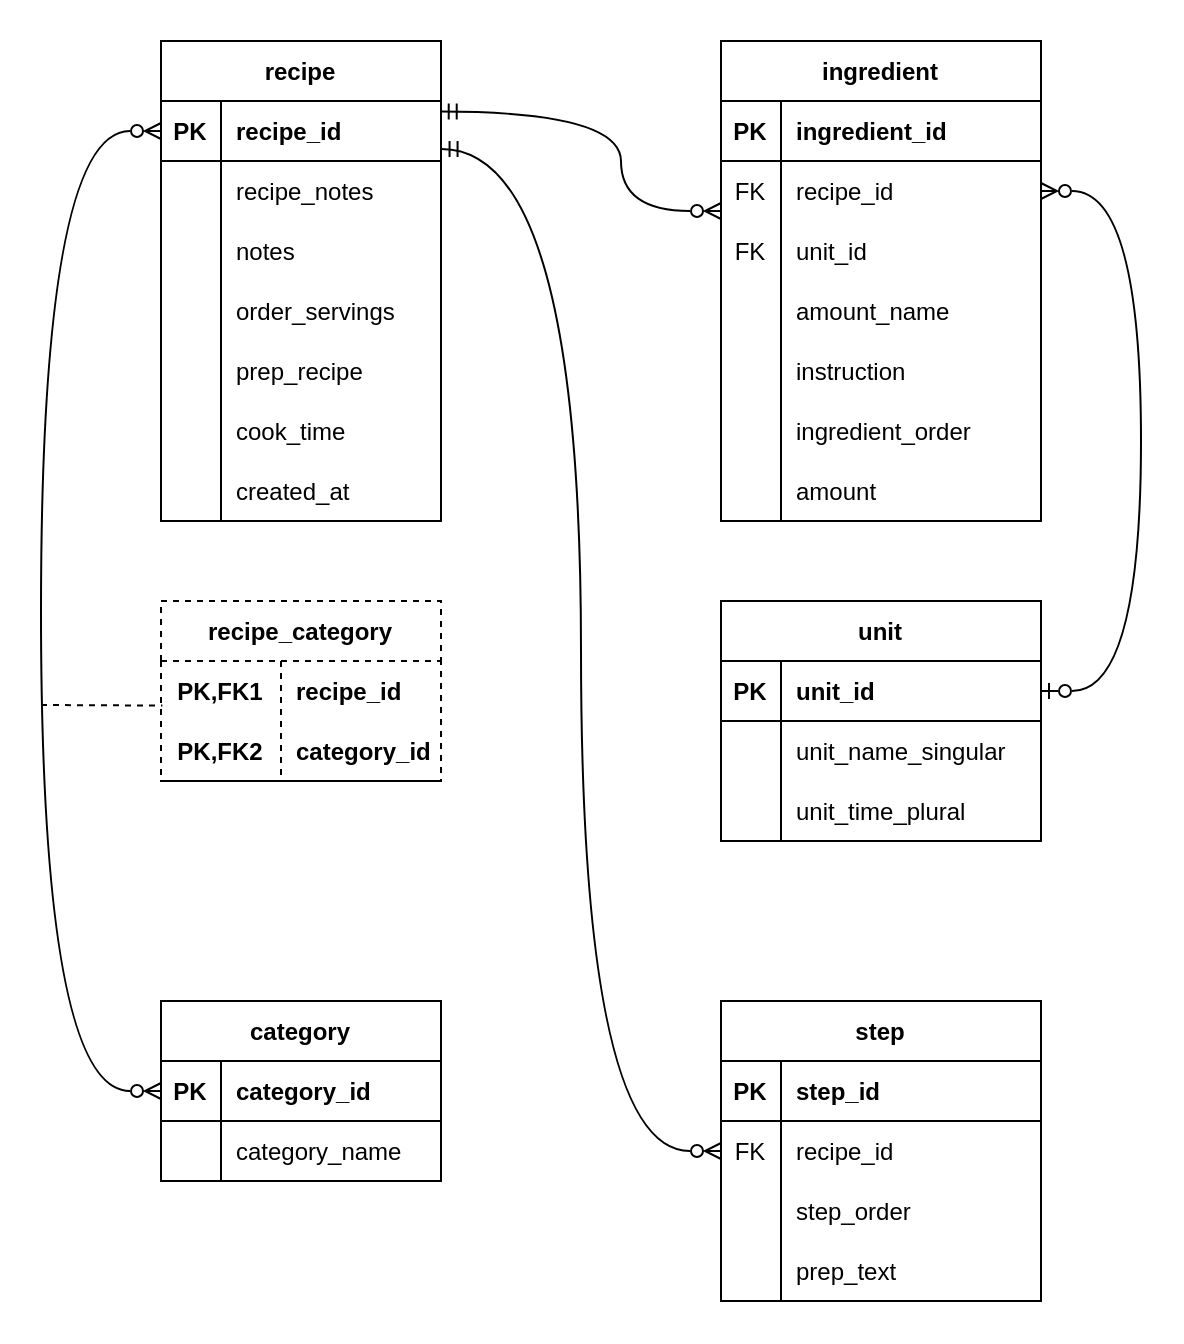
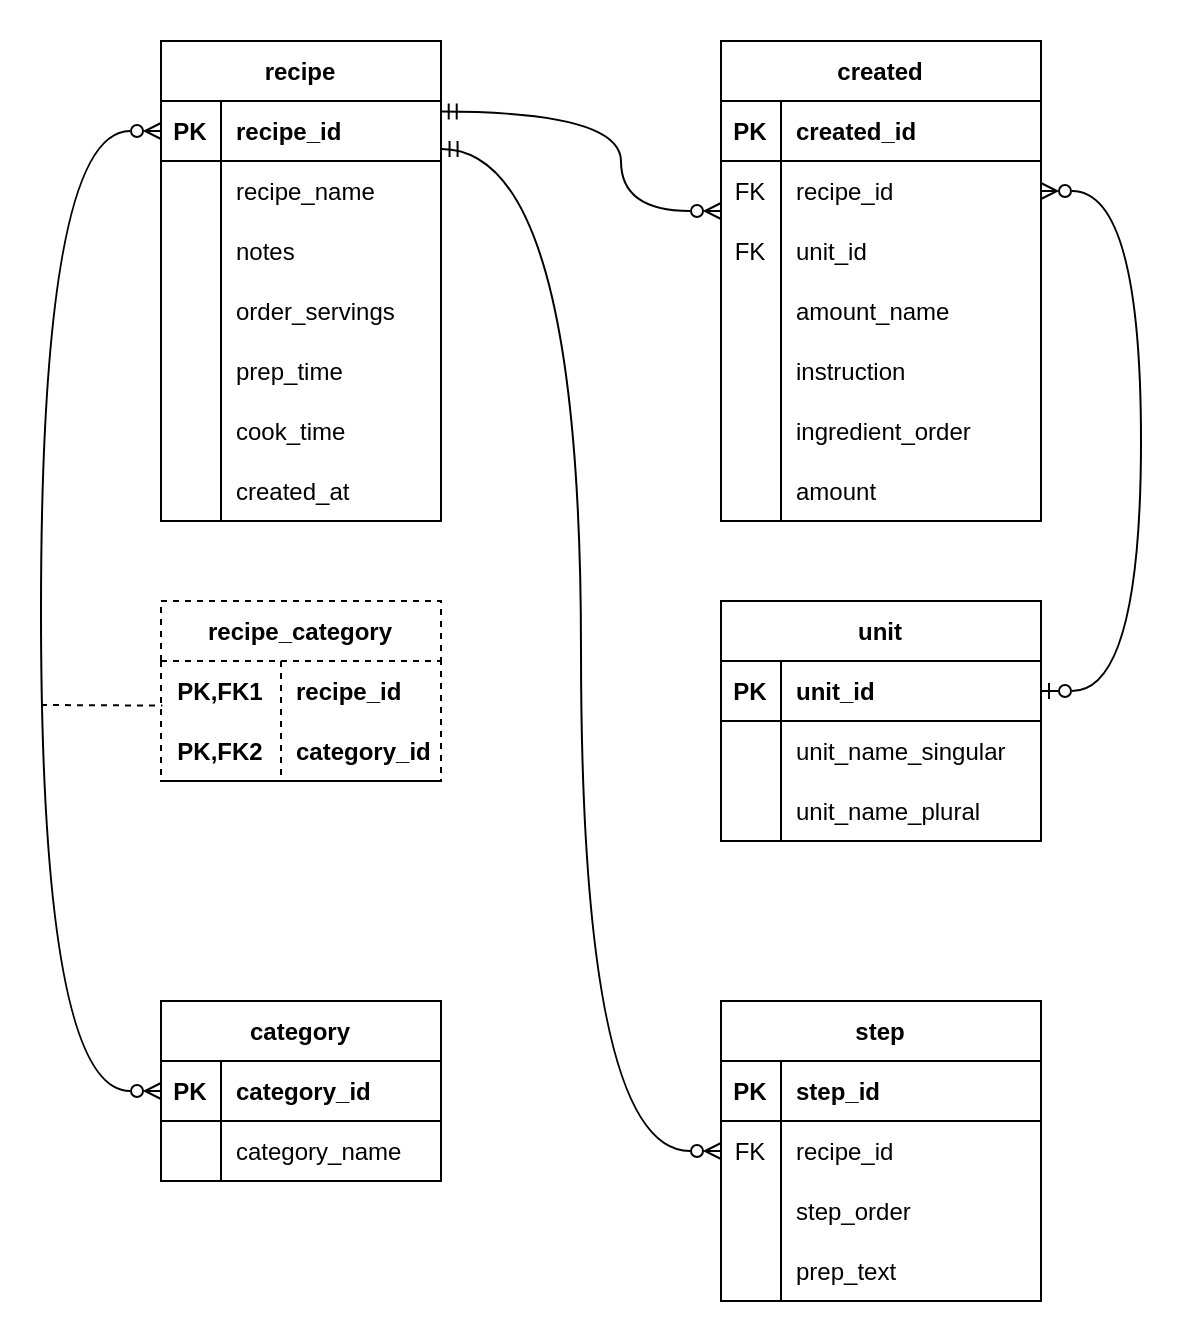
node "ingredient": label "ingredient" -> "created"
node "ingredient_id": label "ingredient_id" -> "created_id"
node "recipe_notes": label "recipe_notes" -> "recipe_name"
node "prep_recipe": label "prep_recipe" -> "prep_time"
node "unit_time_plural": label "unit_time_plural" -> "unit_name_plural"
